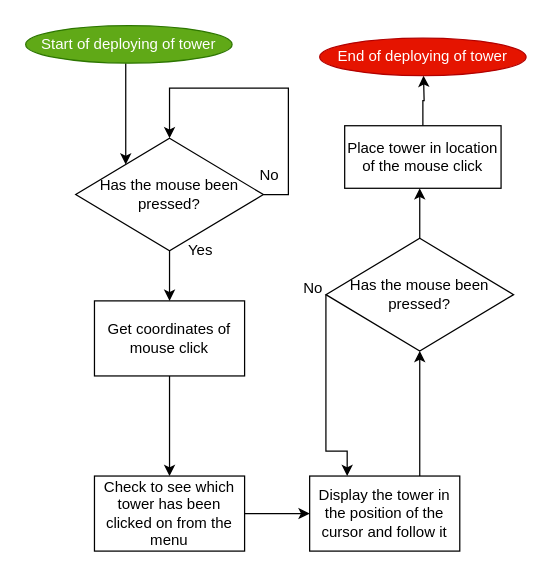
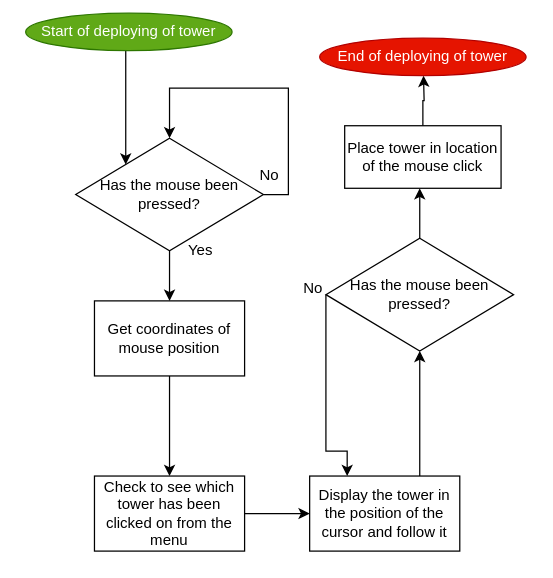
node "Start of deploying of tower": moved (129, 44) -> (129, 32)
node "Get coordinates of mouse click": label "Get coordinates of mouse click" -> "Get coordinates of mouse position"
